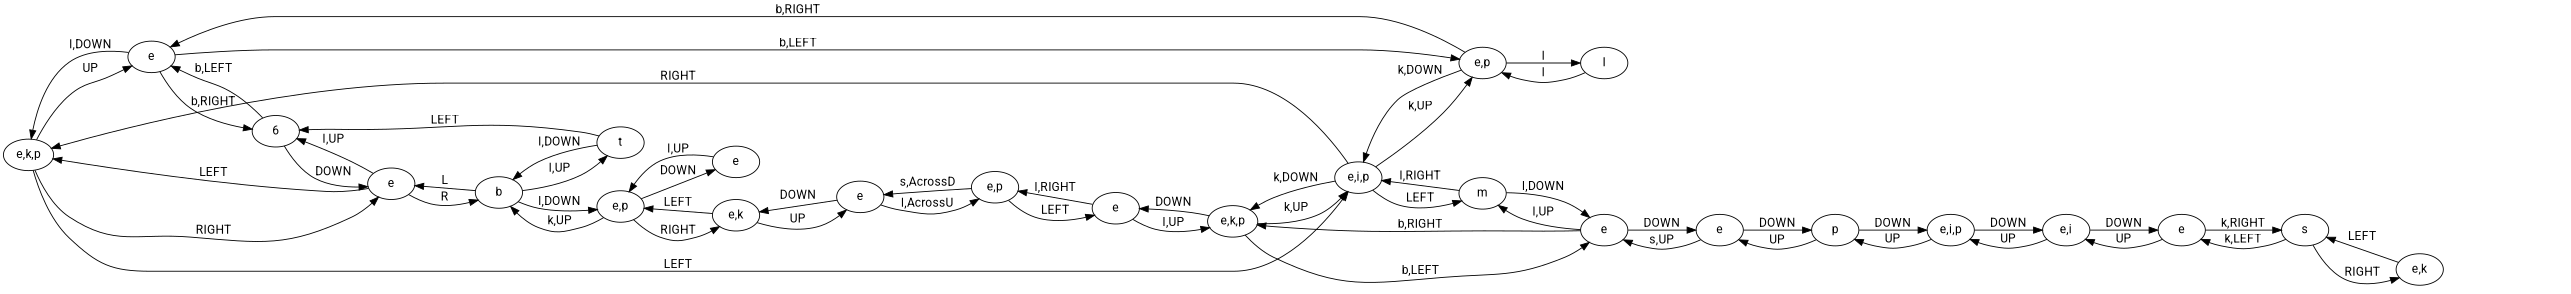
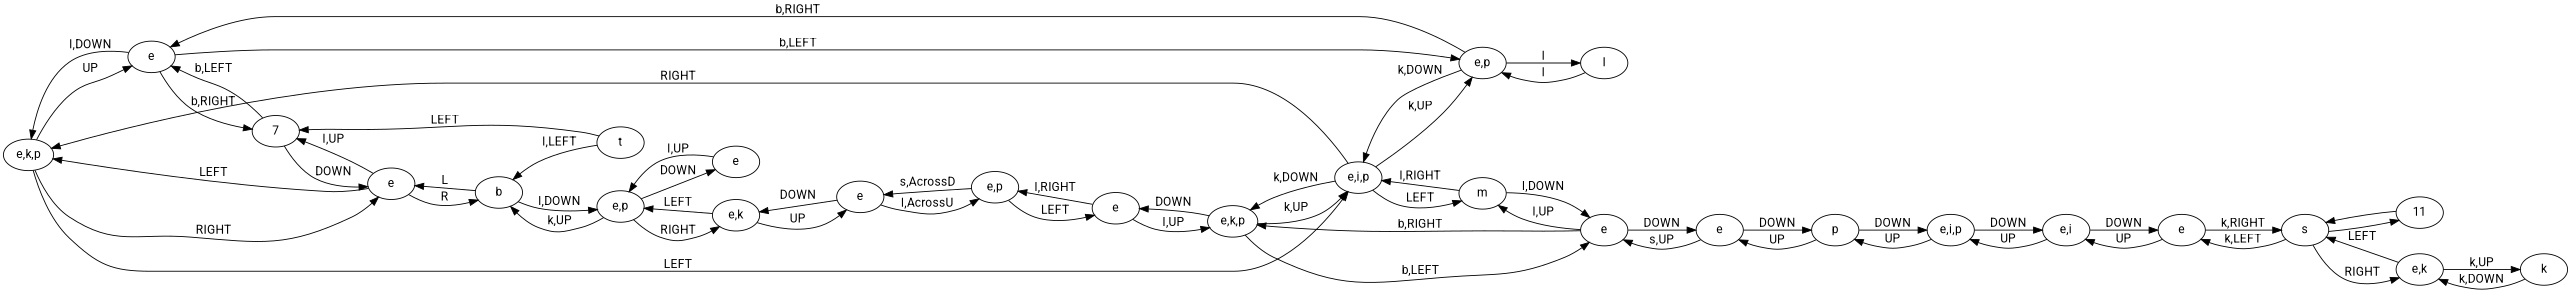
node "6": label "6" -> "7"
edge "t" -> "b": label "l,DOWN" -> "l,LEFT"
edge "b" -> "t": removed, label "l,UP"
node "11": added
node "k": added
